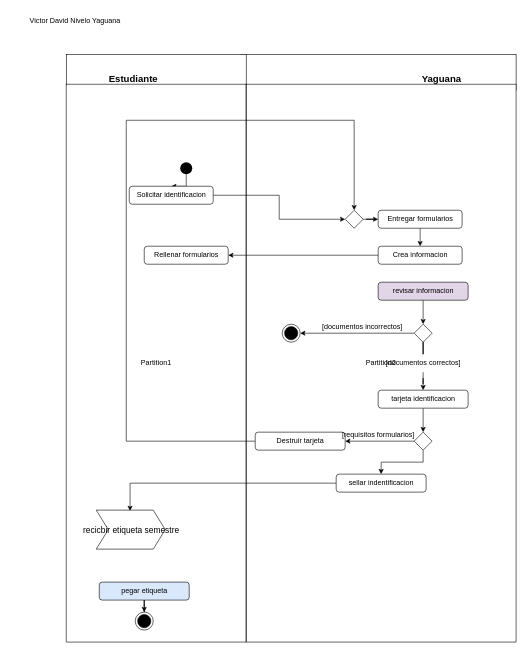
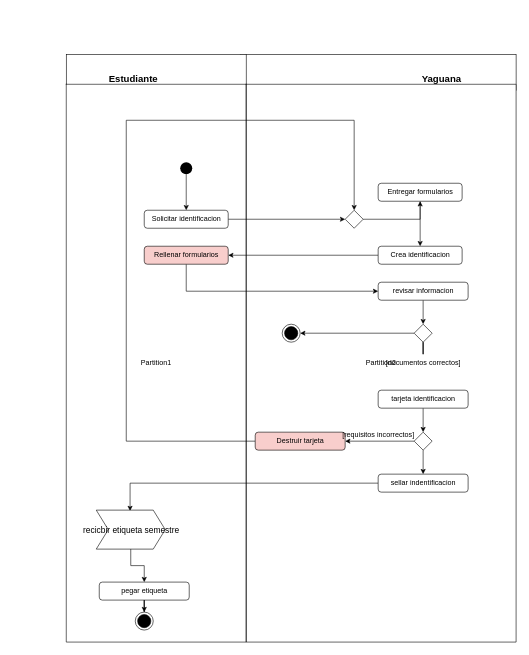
node "Victor David Nivelo Yaguana": removed
node "Solicitar identificacion": moved (171, 195) -> (186, 219)
node "Entregar formularios": moved (420, 219) -> (420, 192)
node "Rellenar formularios": fillcolor #ffffff -> #f8cecc
node "Crea informacion": label "Crea informacion" -> "Crea identificacion"
edge "Rellenar formularios" -> "revisar informacion": added
node "revisar informacion": fillcolor #e1d5e7 -> #ffffff
node "[documentos incorrectos]": removed
edge "[documentos correctos]" -> "tarjeta identificacion": removed
node "[requisitos formularios]": label "[requisitos formularios]" -> "[requisitos incorrectos]"
node "Destruir tarjeta": fillcolor #ffffff -> #f8cecc
node "sellar indentificacion": moved (381, 483) -> (423, 483)
edge "recicbir etiqueta semestre" -> "pegar etiqueta": added
node "pegar etiqueta": fillcolor #dae8fc -> #ffffff
